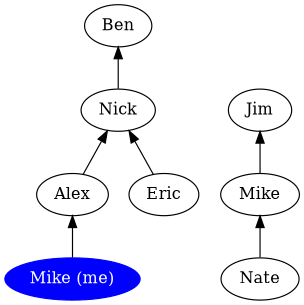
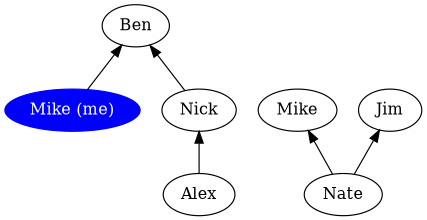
edge "Mike" -> "Jim": now "Nate" -> "Jim"
node "Eric": removed
edge "Mike (me)" -> "Alex": now "Mike (me)" -> "Ben"
